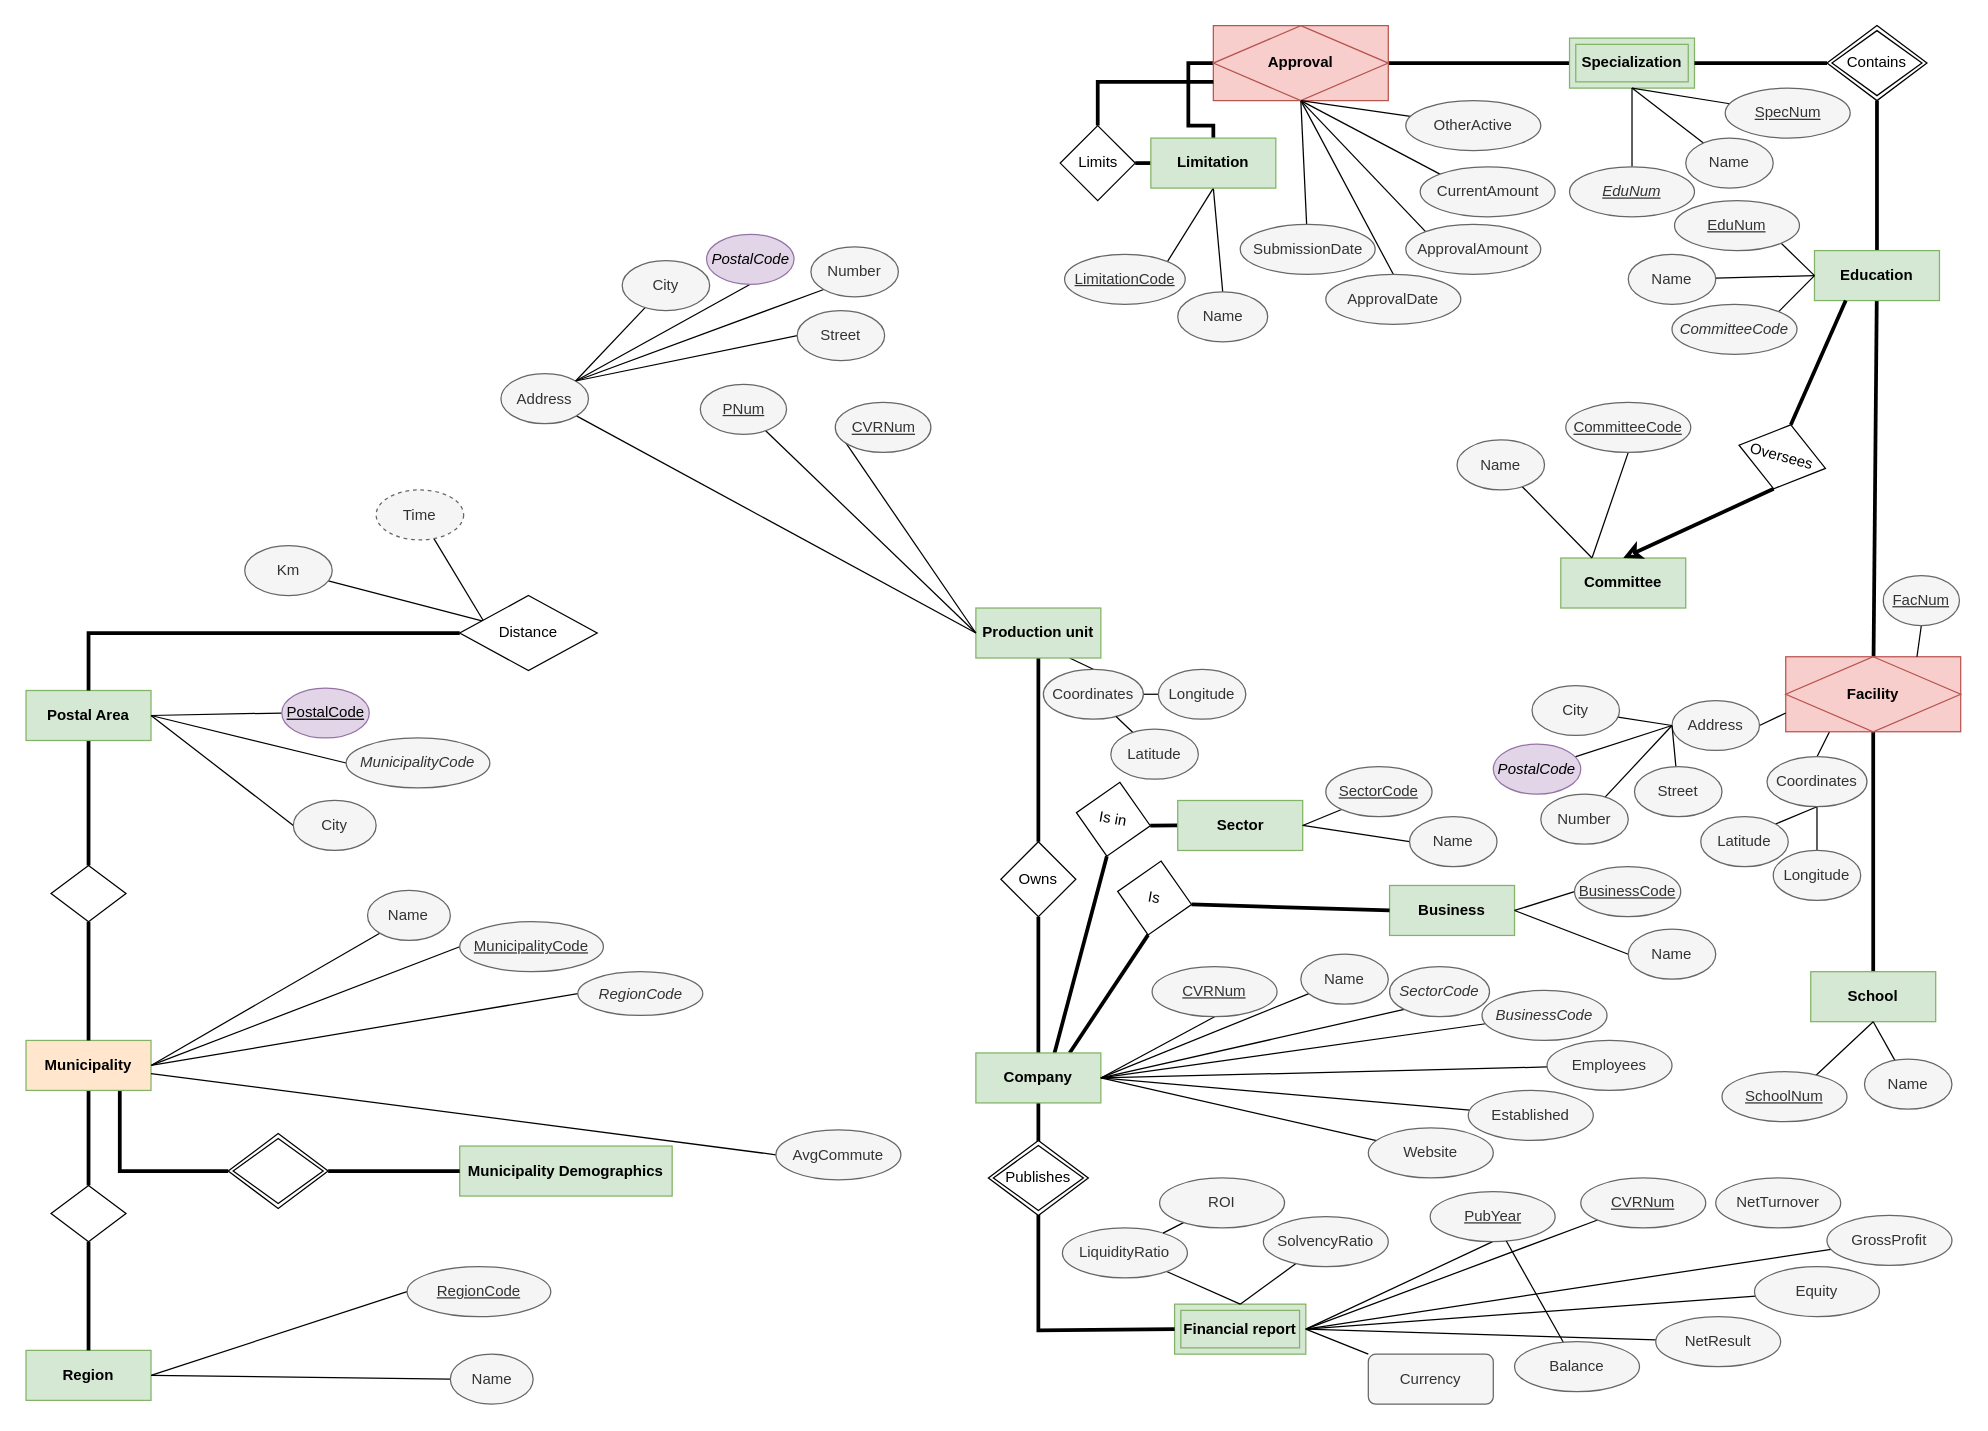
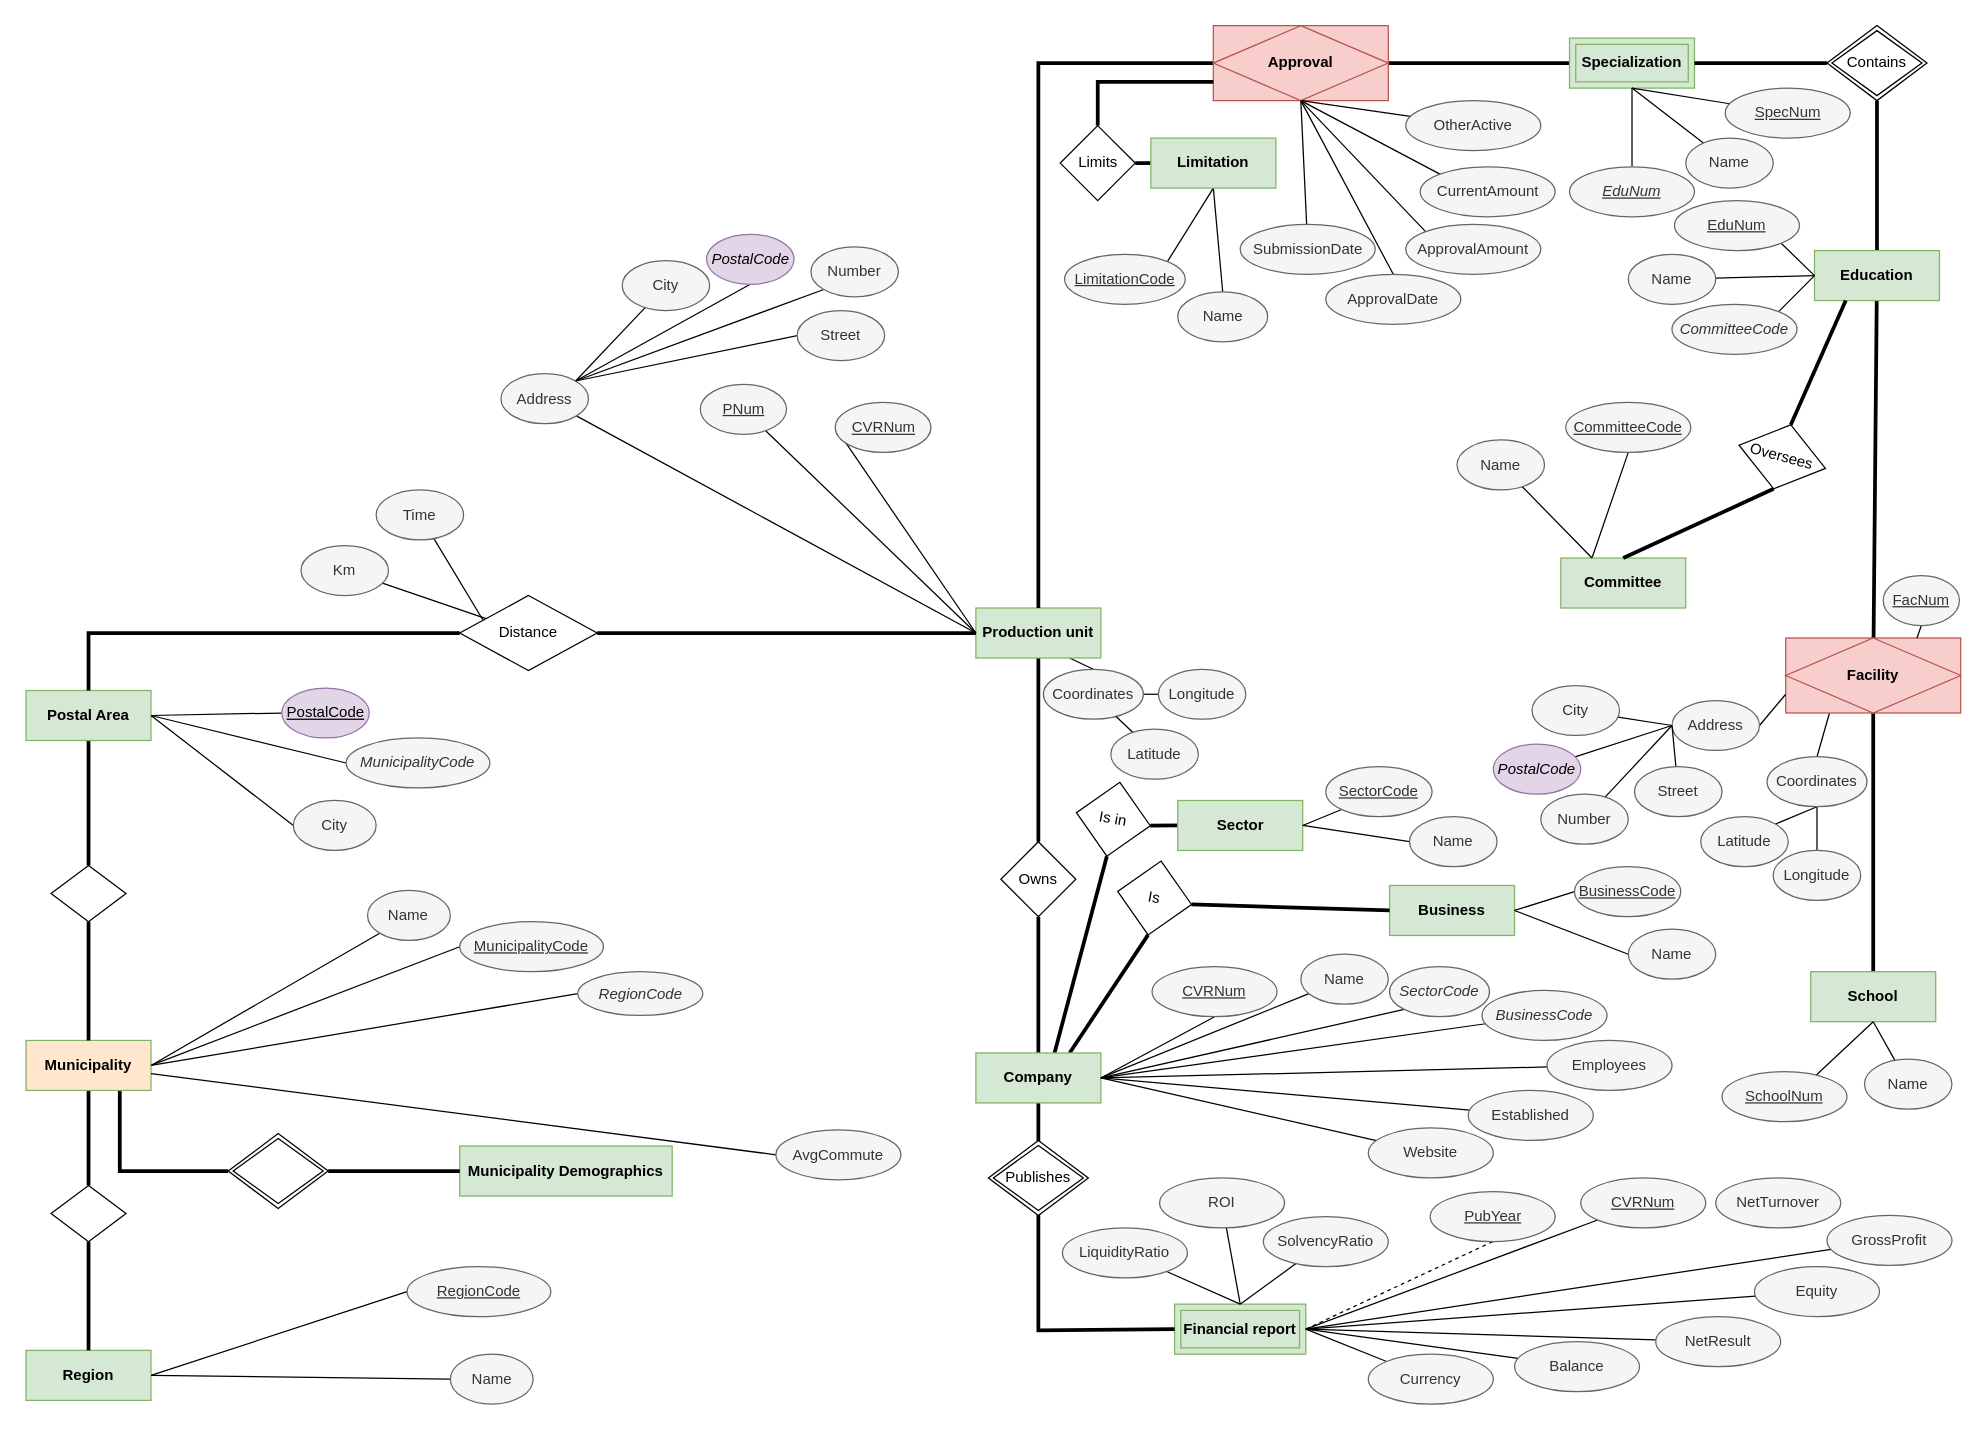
edge "Approval" -- "Limitation": now "Approval" -- "Production unit"
node "Time": style dashed -> solid
edge "Oversees" -> "Committee": arrowhead classic -> none
node "Km": moved (288, 571) -> (344, 571)
edge "Distance" -- "Production unit": added
node "Facility": moved (1873, 694) -> (1873, 676)
edge "ROI" -- "LiquidityRatio": now "ROI" -- "Financial report"
edge "PubYear" -- "Financial report": style solid -> dashed
edge "PubYear" -- "Balance": now "Financial report" -- "Balance"
node "Currency": shape rounded rectangle -> ellipse
